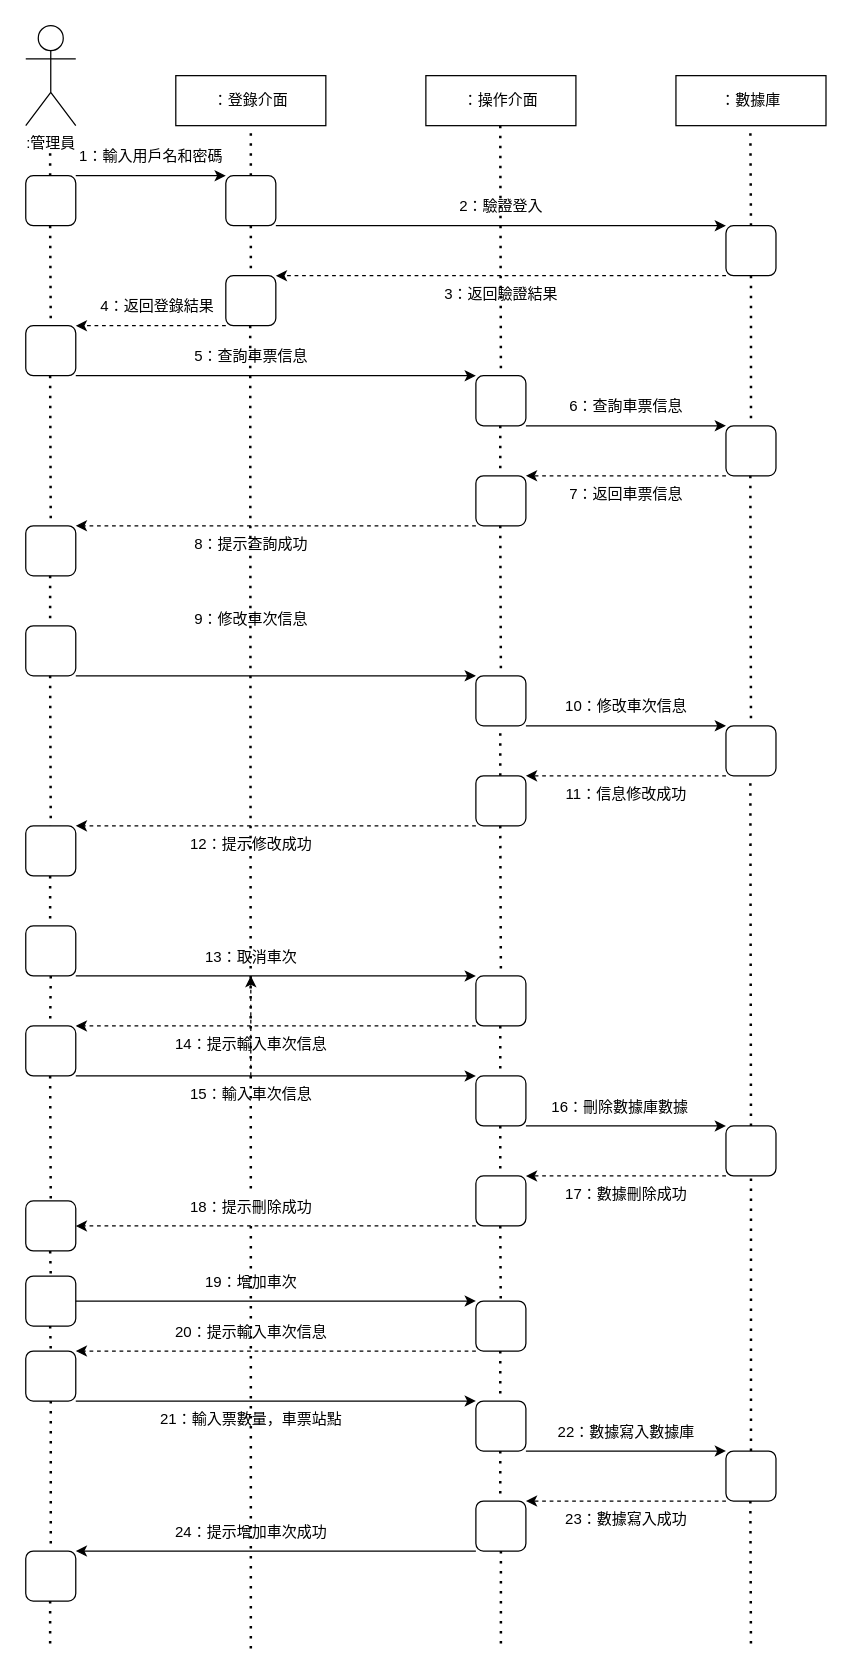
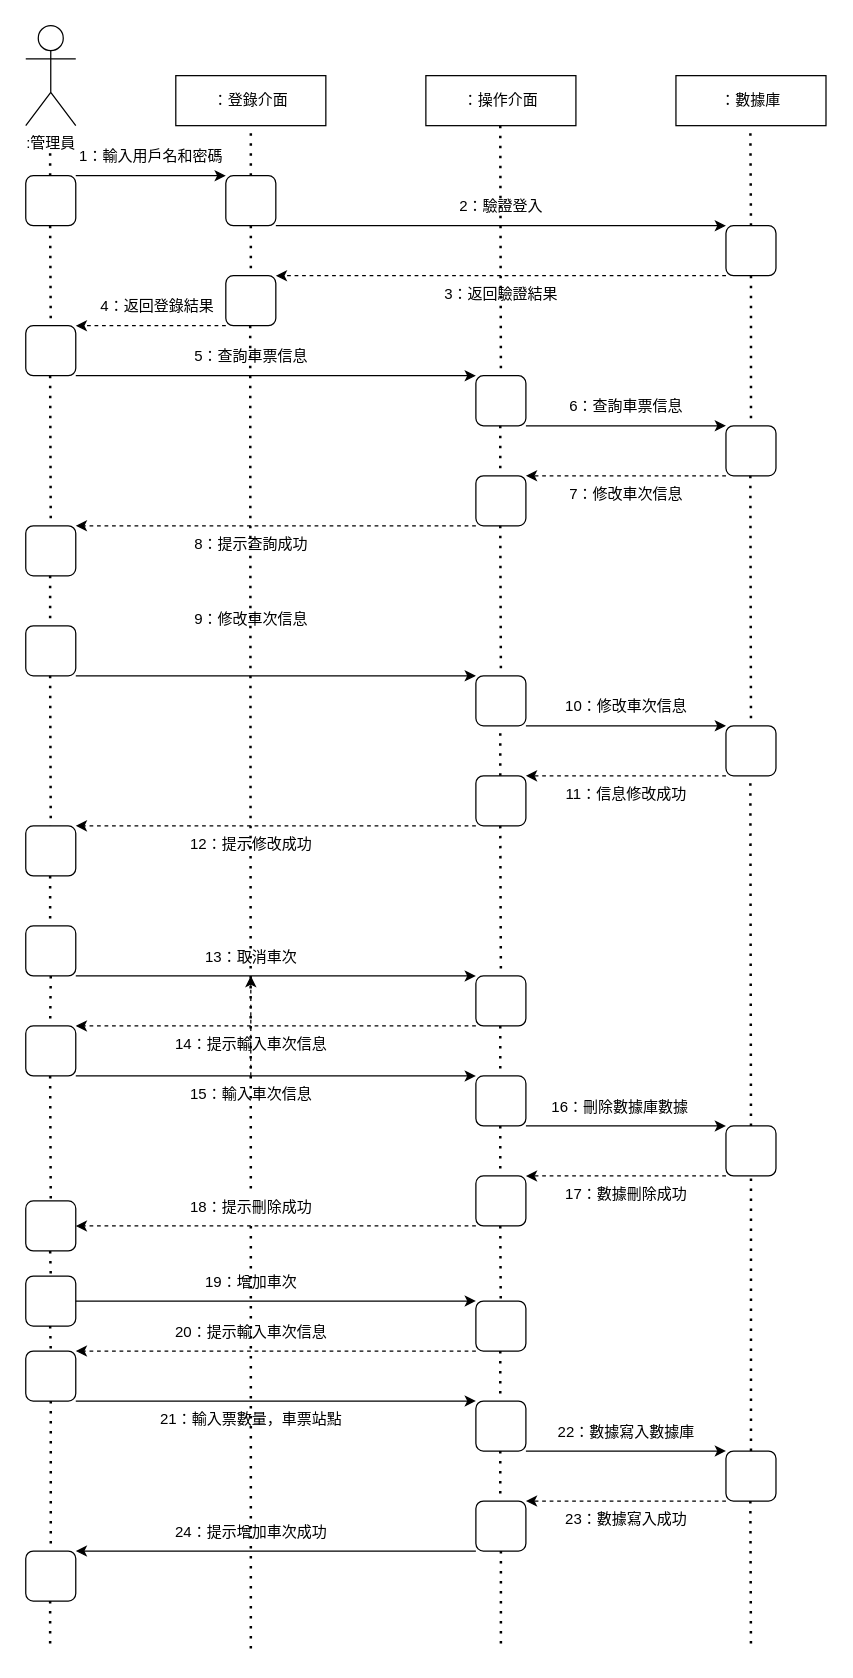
node "7：返回車票信息": label "7：返回車票信息" -> "7：修改車次信息"
